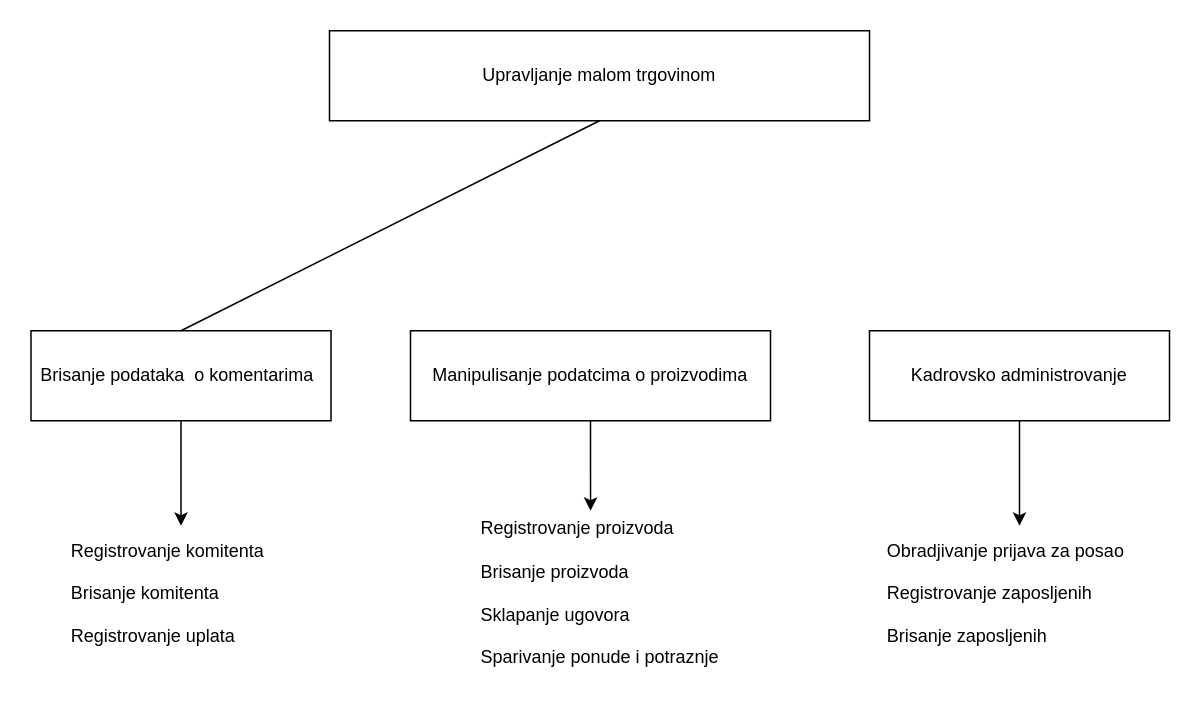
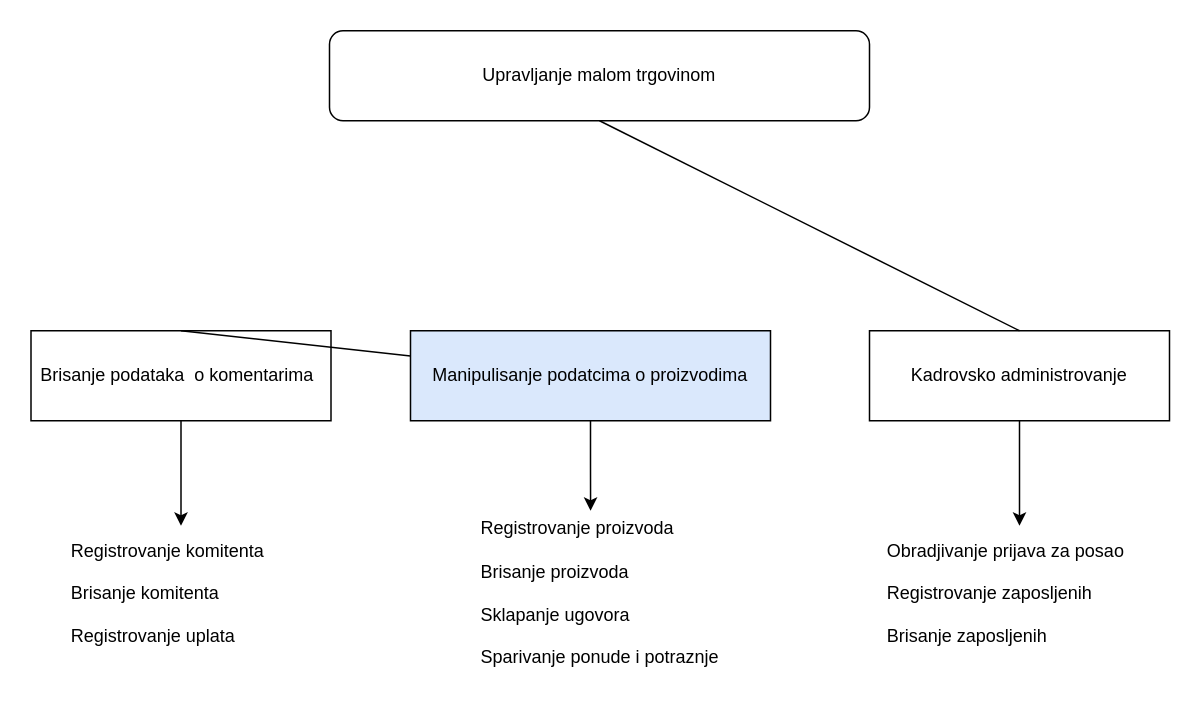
node "Upravljanje malom trgovinom": shape rectangle -> rounded rectangle
edge "Upravljanje malom trgovinom" -- "Brisanje podataka o komentarima": now "Manipulisanje podatcima o proizvodima" -- "Brisanje podataka o komentarima"
edge "Upravljanje malom trgovinom" -- "Kadrovsko administrovanje": added
node "Manipulisanje podatcima o proizvodima": fillcolor #ffffff -> #dae8fc
